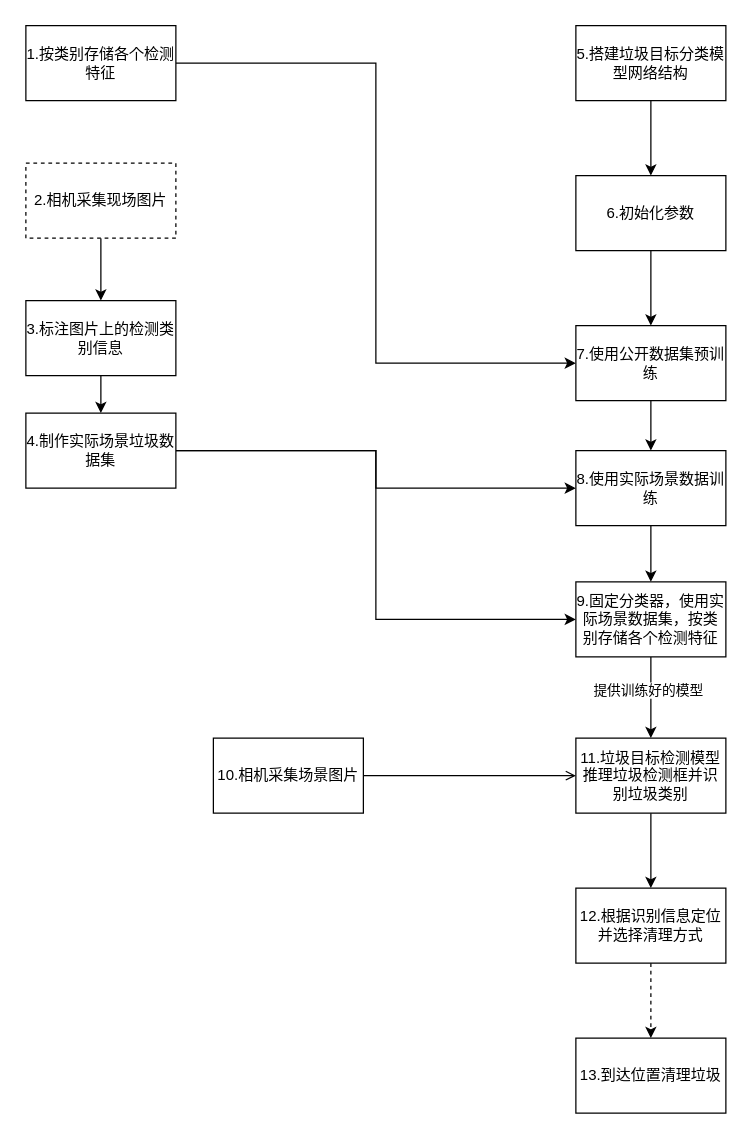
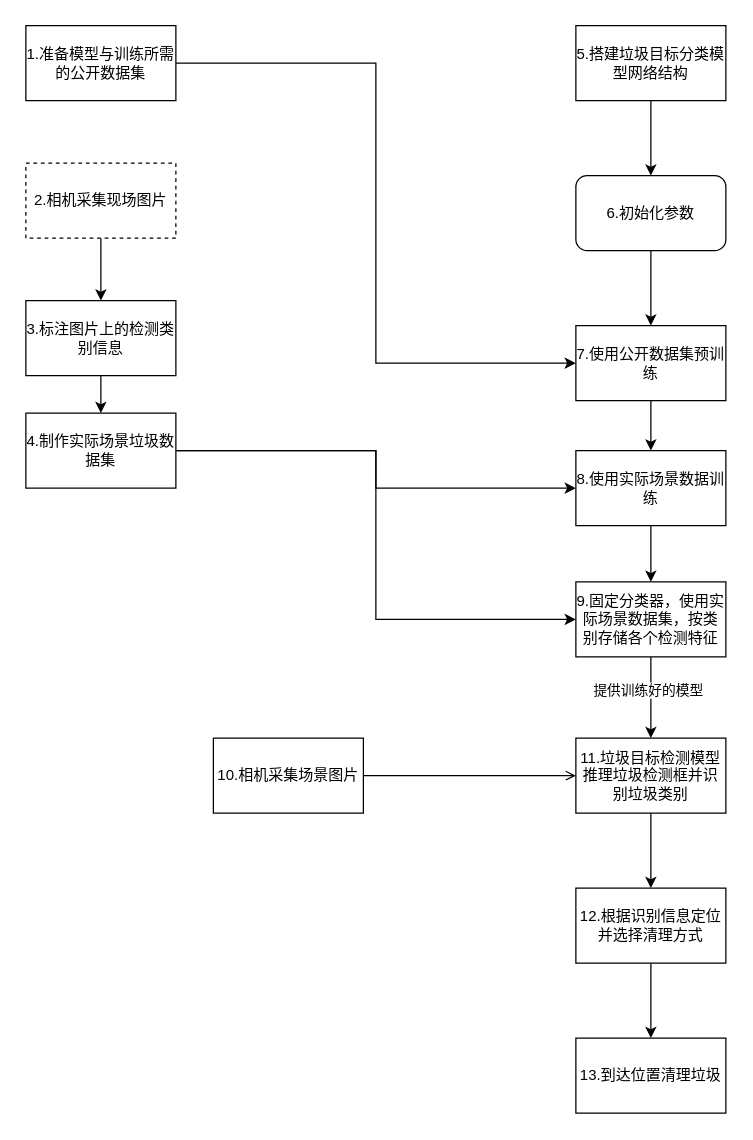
node "1.按类别存储各个检测特征": label "1.按类别存储各个检测特征" -> "1.准备模型与训练所需的公开数据集"
node "6.初始化参数": shape rectangle -> rounded rectangle
edge "12.根据识别信息定位并选择清理方式" -> "13.到达位置清理垃圾": style dashed -> solid
